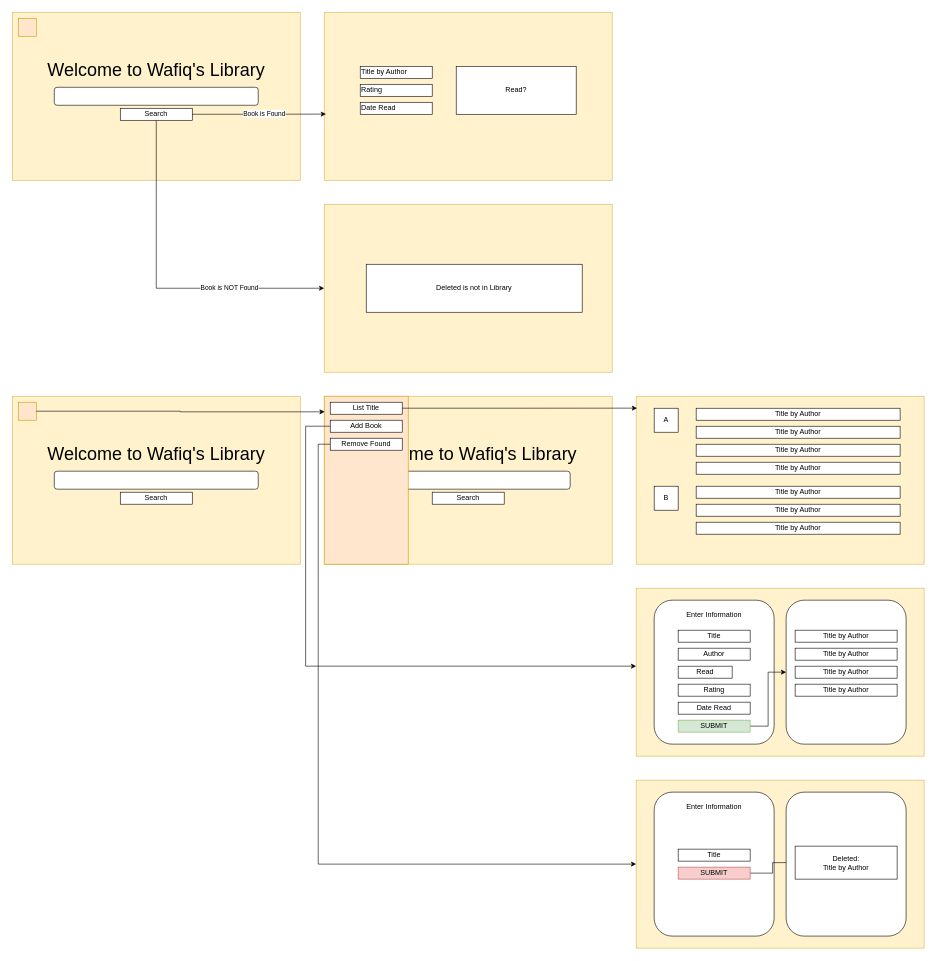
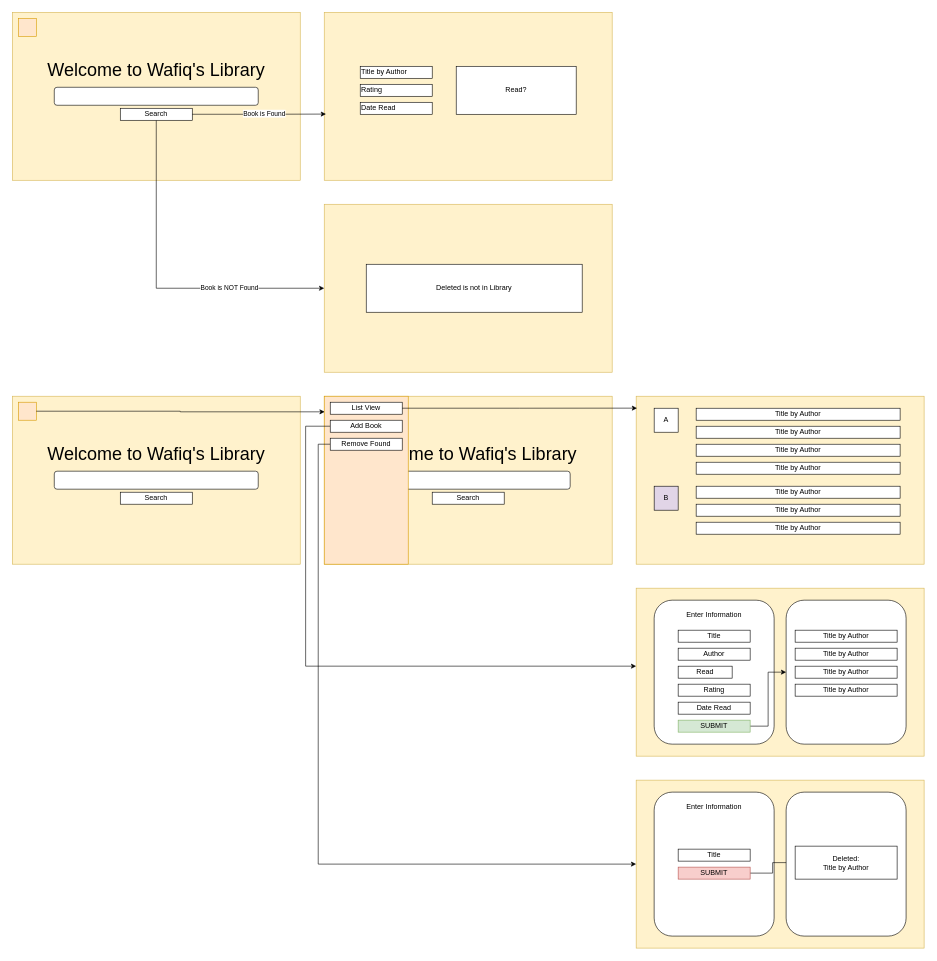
node "List Title": label "List Title" -> "List View"
node "B": fillcolor #ffffff -> #e1d5e7
